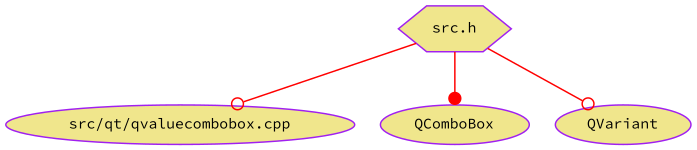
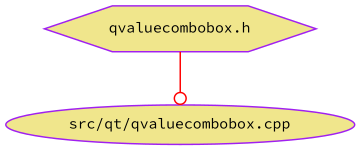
node "src.h": label "src.h" -> "qvaluecombobox.h"
node "QComboBox": removed
node "QVariant": removed
